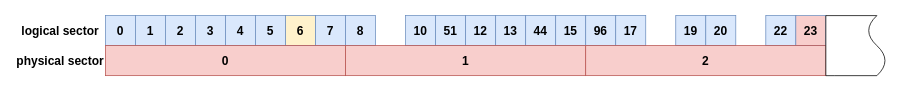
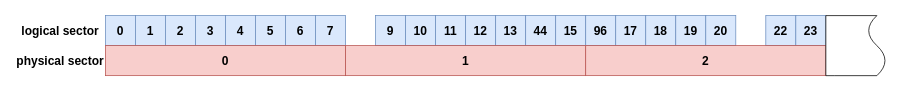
node "6": fillcolor #fff2cc -> #dae8fc
node "8": removed
node "9": added
node "51": label "51" -> "11"
node "18": added
node "23": fillcolor #f8cecc -> #dae8fc
